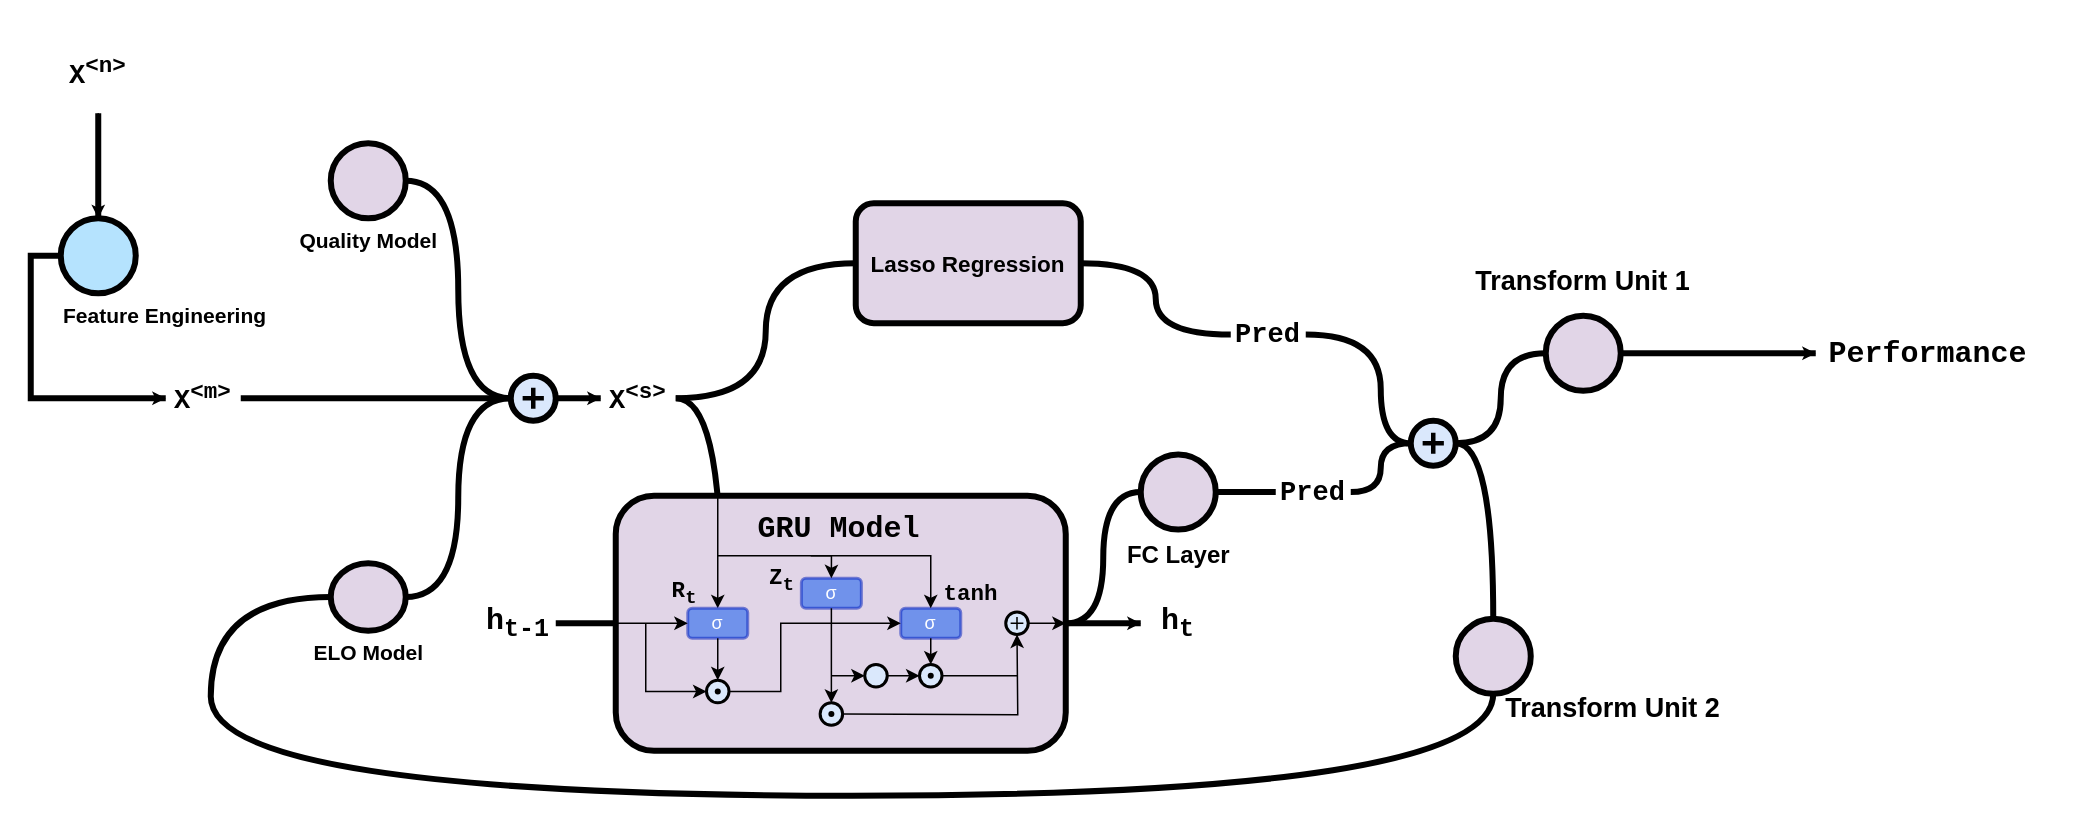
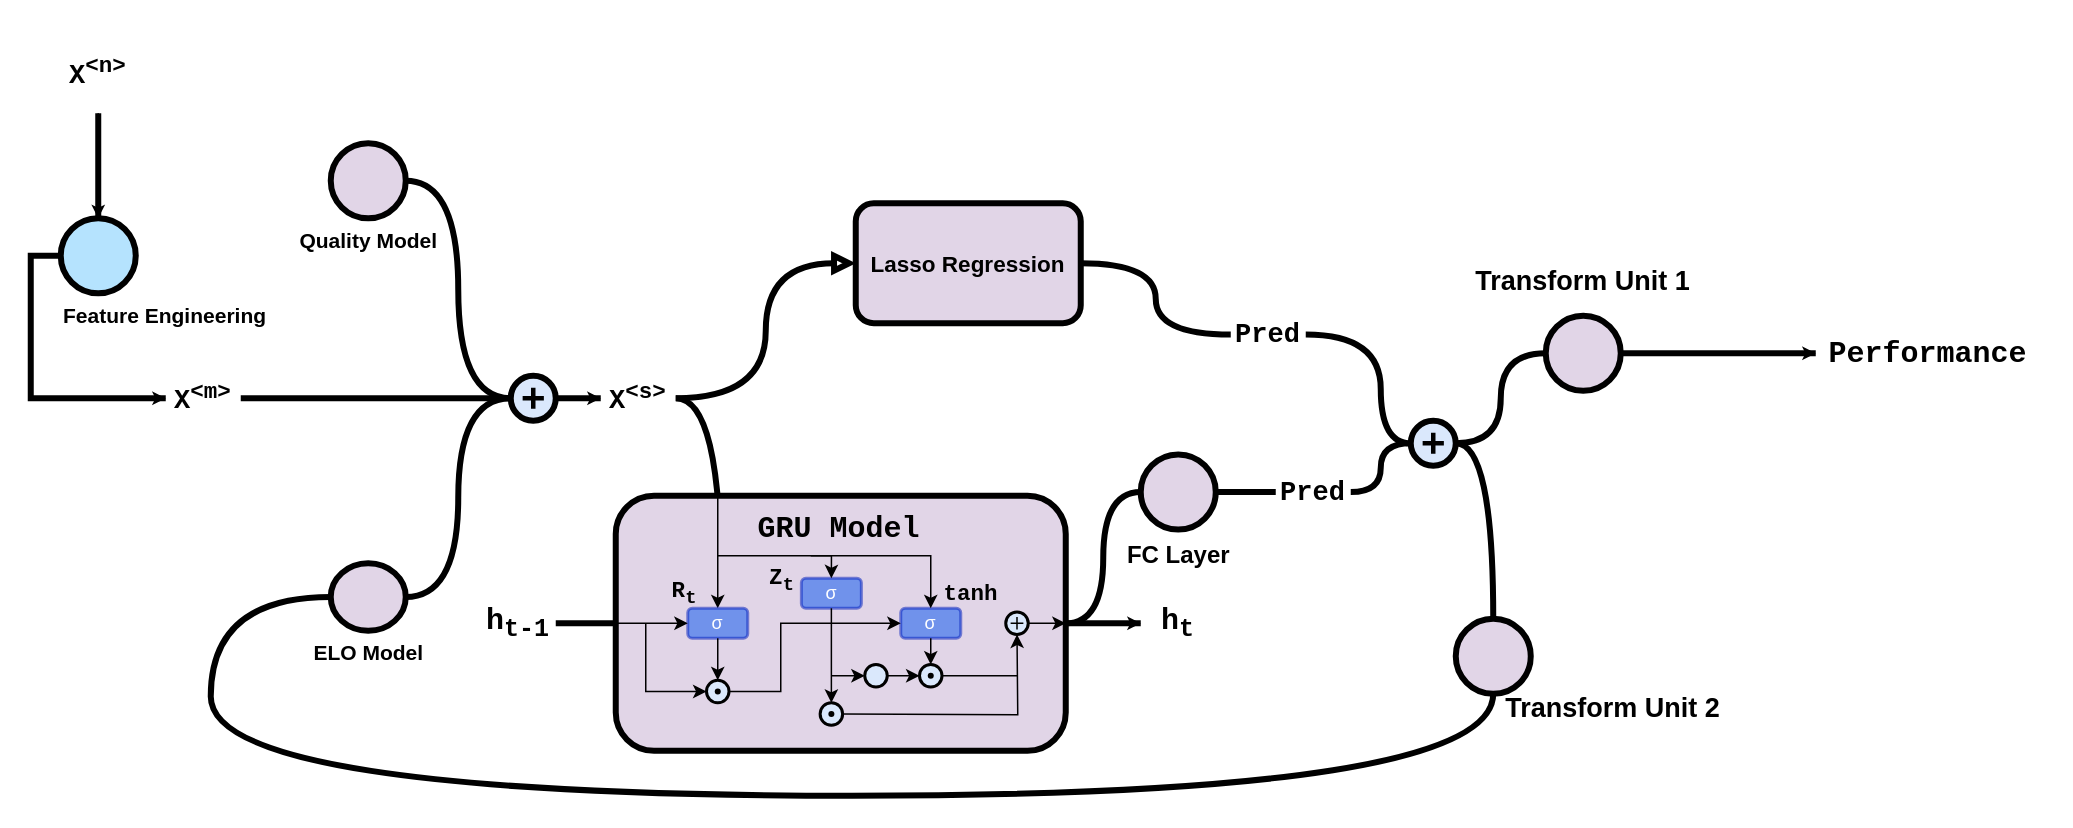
edge "Lasso Regression" -- "X<s>": arrowhead none -> block
